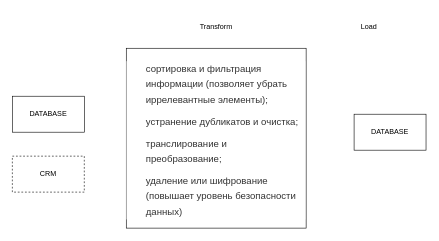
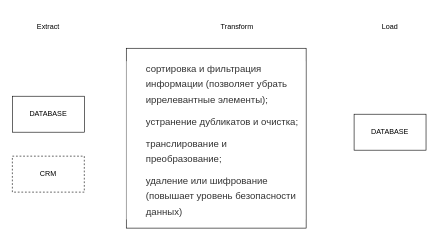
node "Extract": added
node "Transform": moved (216, 27) -> (237, 27)
node "Load": moved (369, 27) -> (390, 27)
